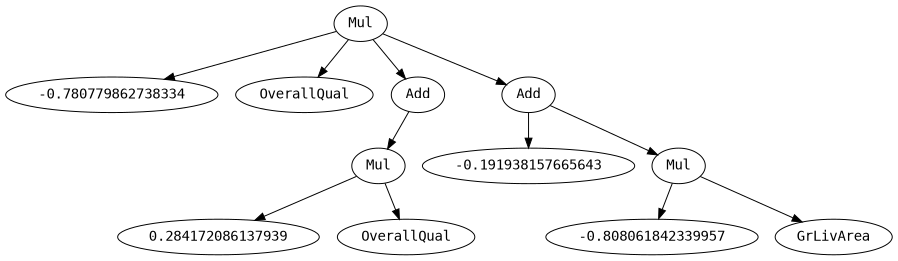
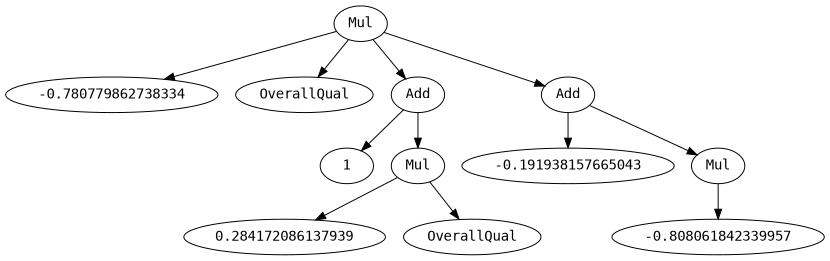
node "1": added
node "-0.191938157665643": label "-0.191938157665643" -> "-0.191938157665043"
node "GrLivArea": removed
